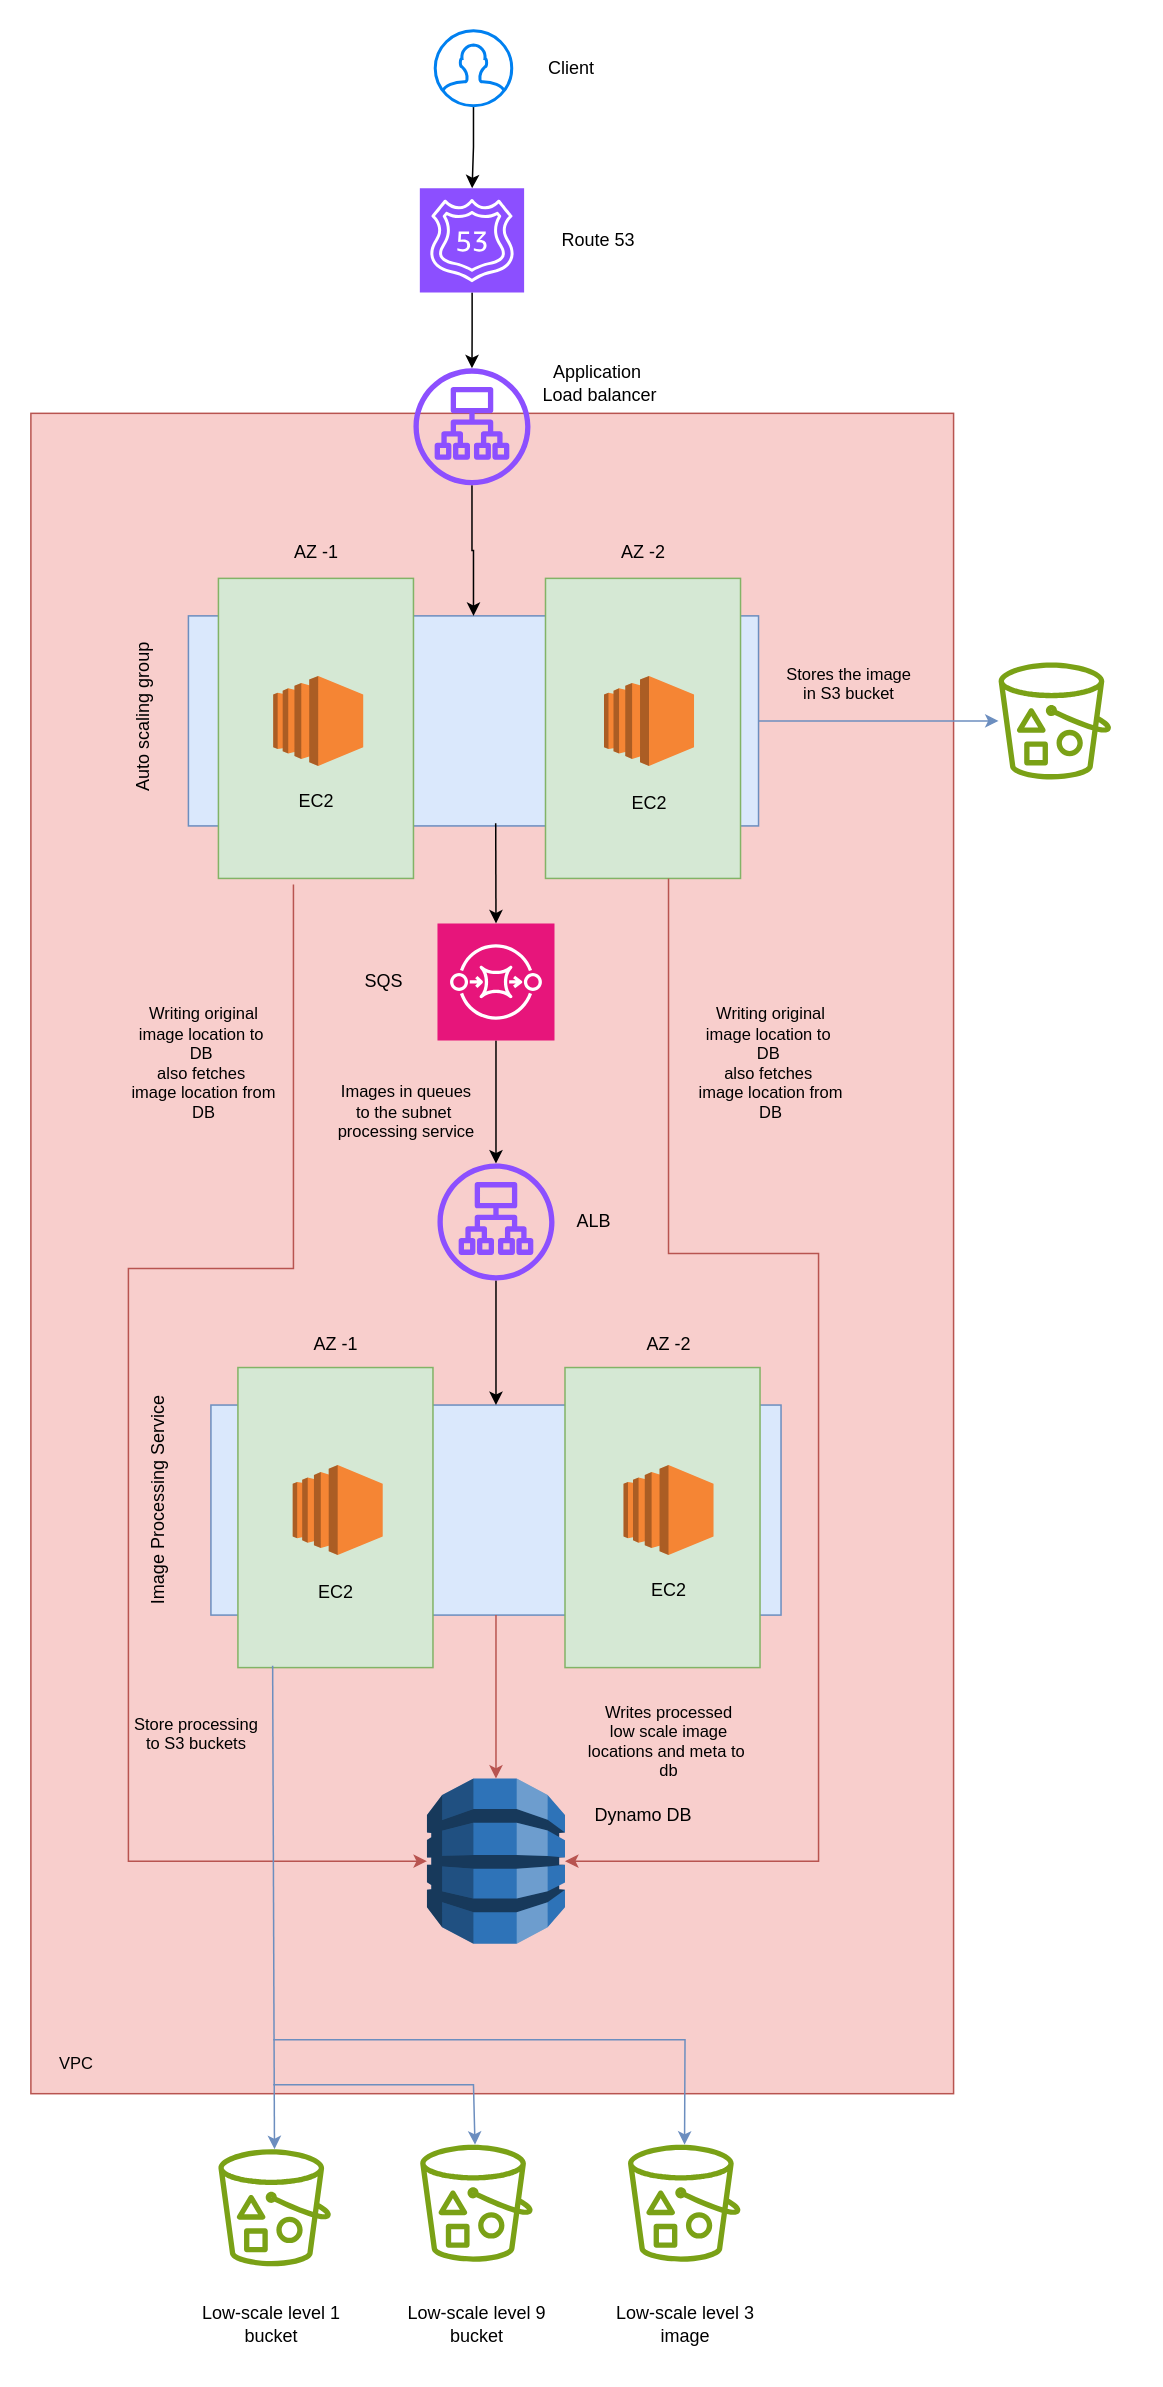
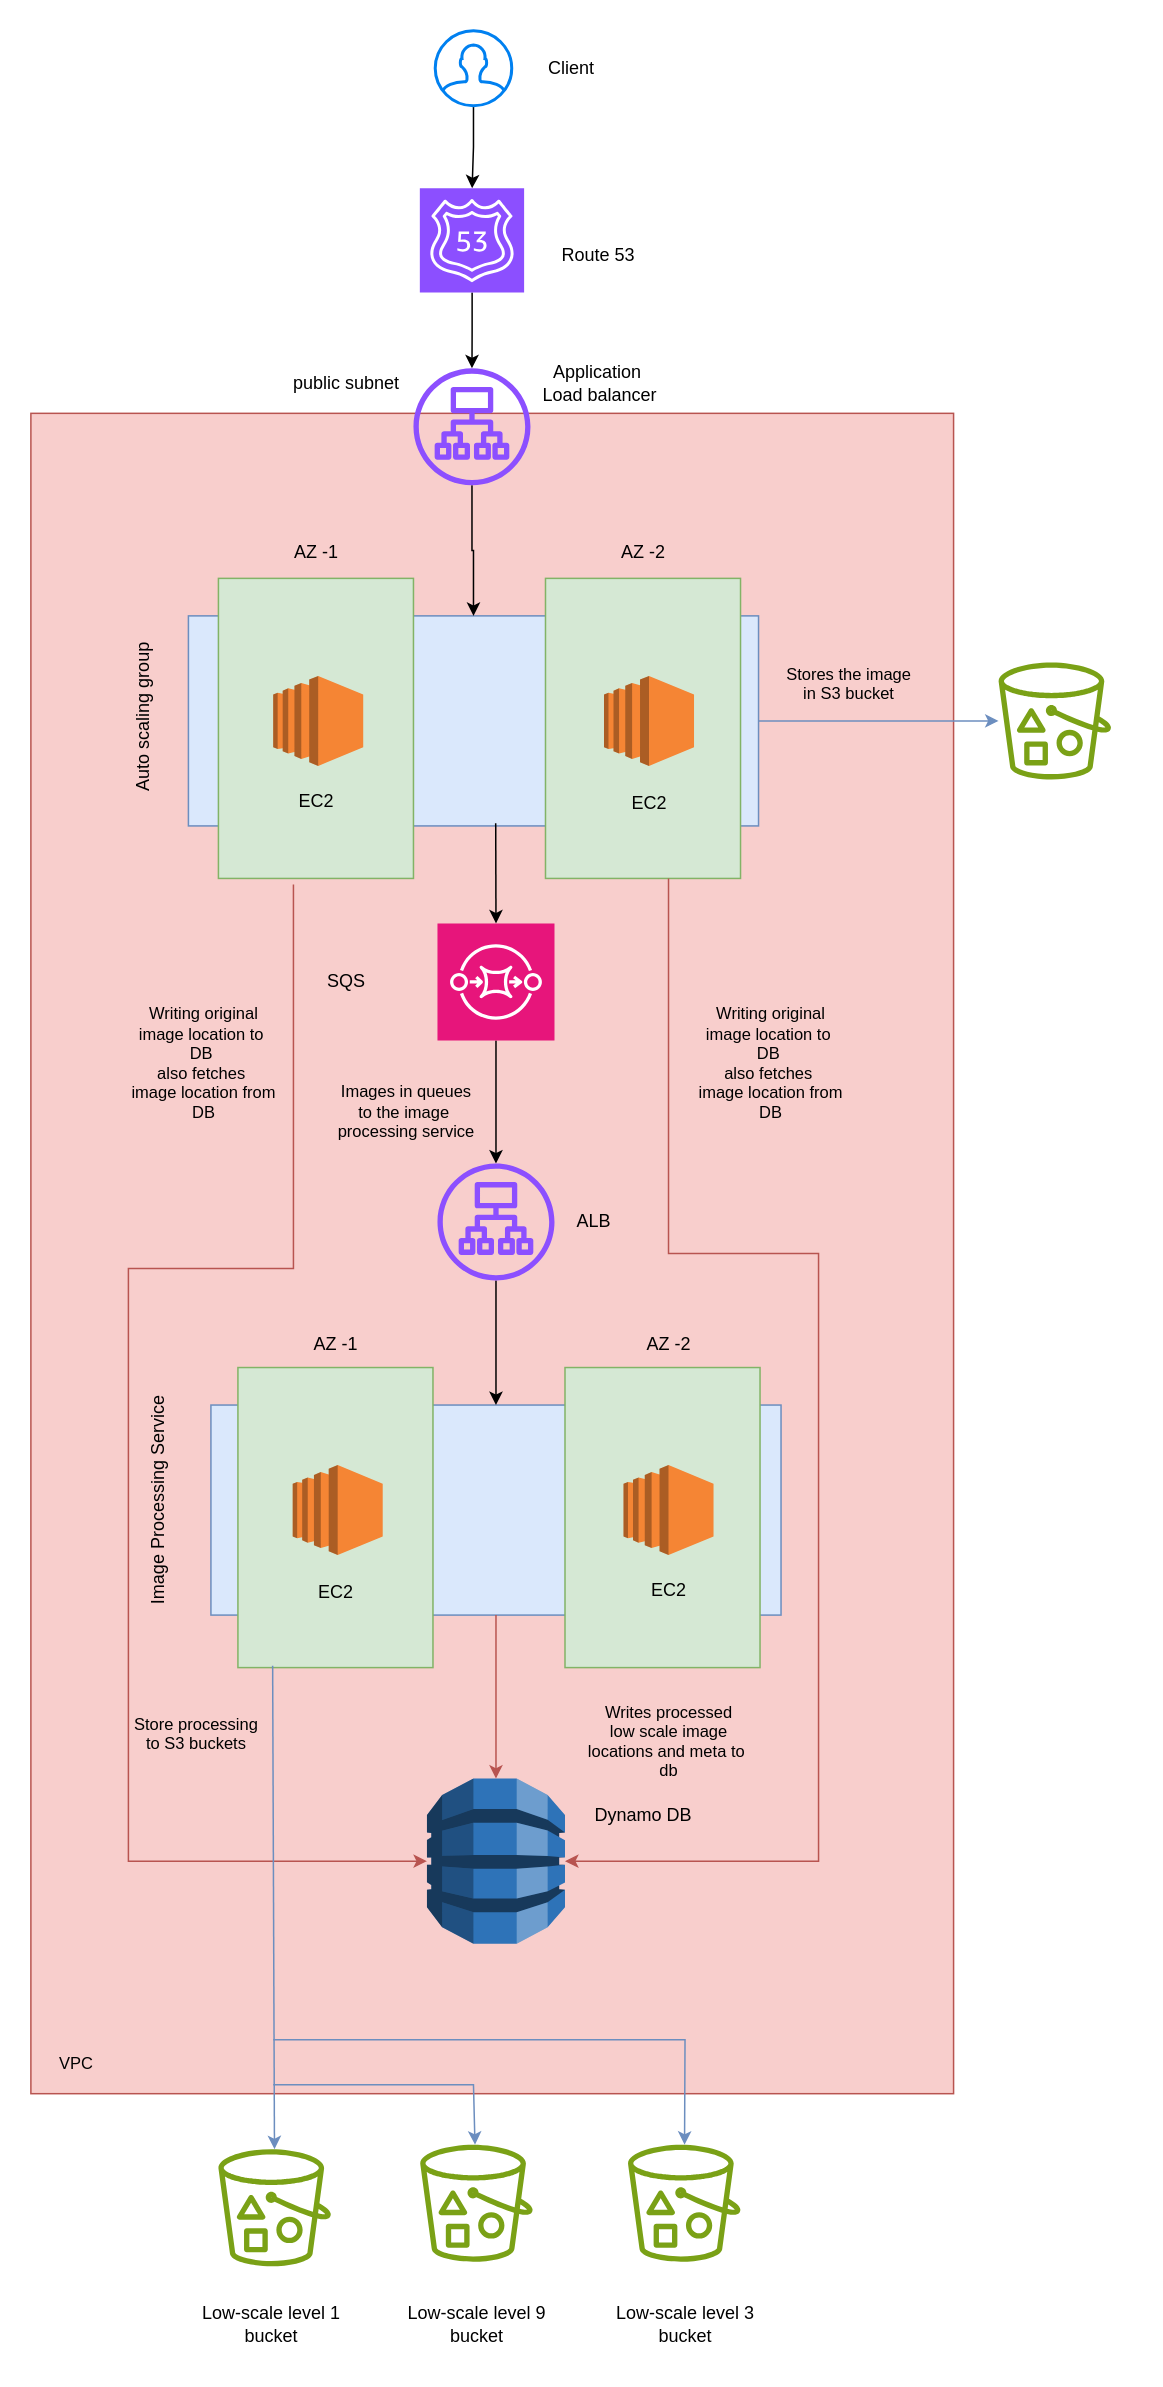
node "Route 53": moved (598, 240) -> (598, 255)
node "public subnet": added
node "SQS": moved (383, 982) -> (345, 982)
node "Images in queues to the subnet processing service": label "Images in queues to the subnet processing service" -> "Images in queues to the image processing service"
node "Low-scale level 3 image": label "Low-scale level 3 image" -> "Low-scale level 3 bucket"
